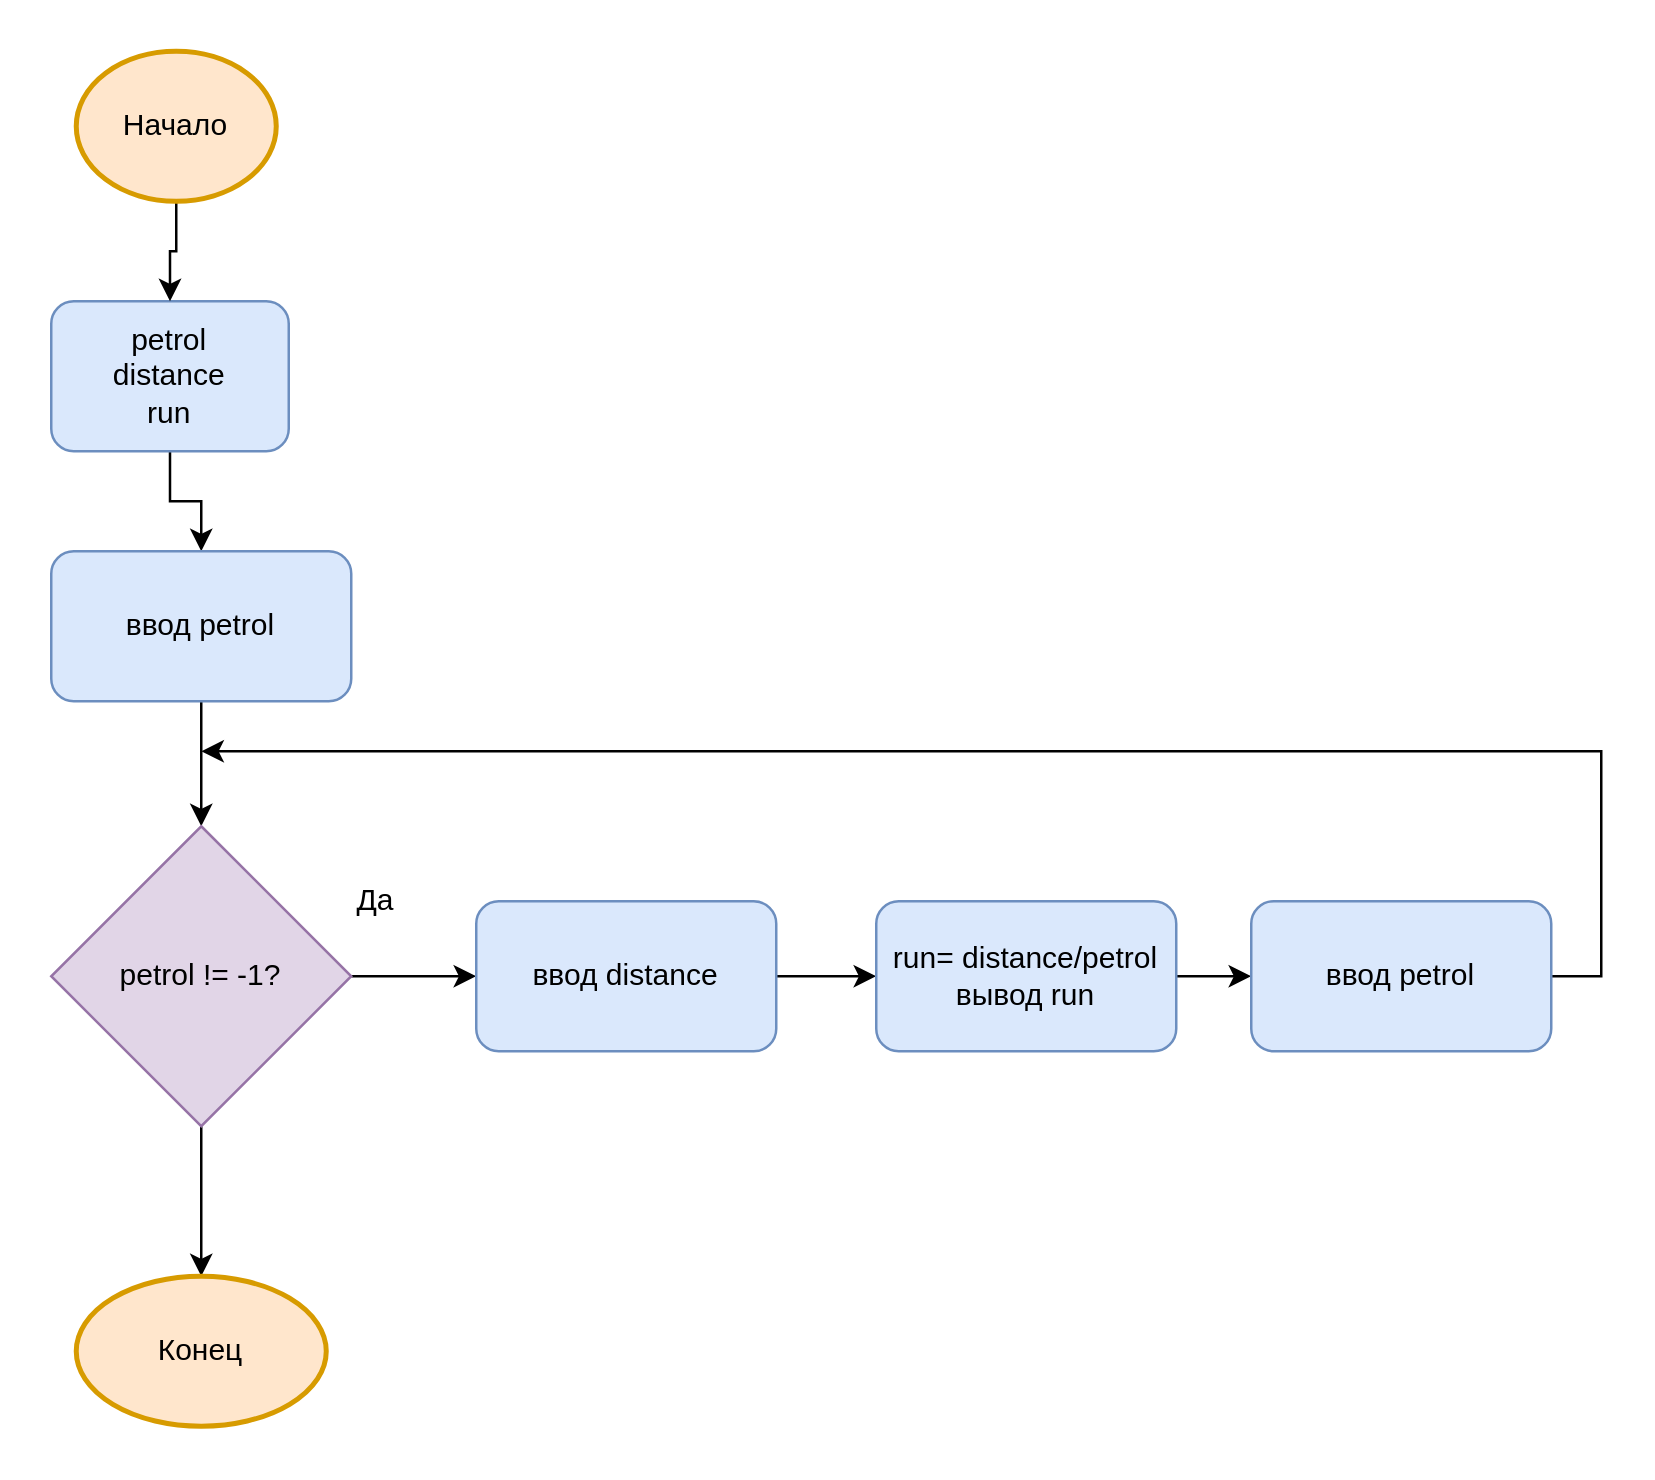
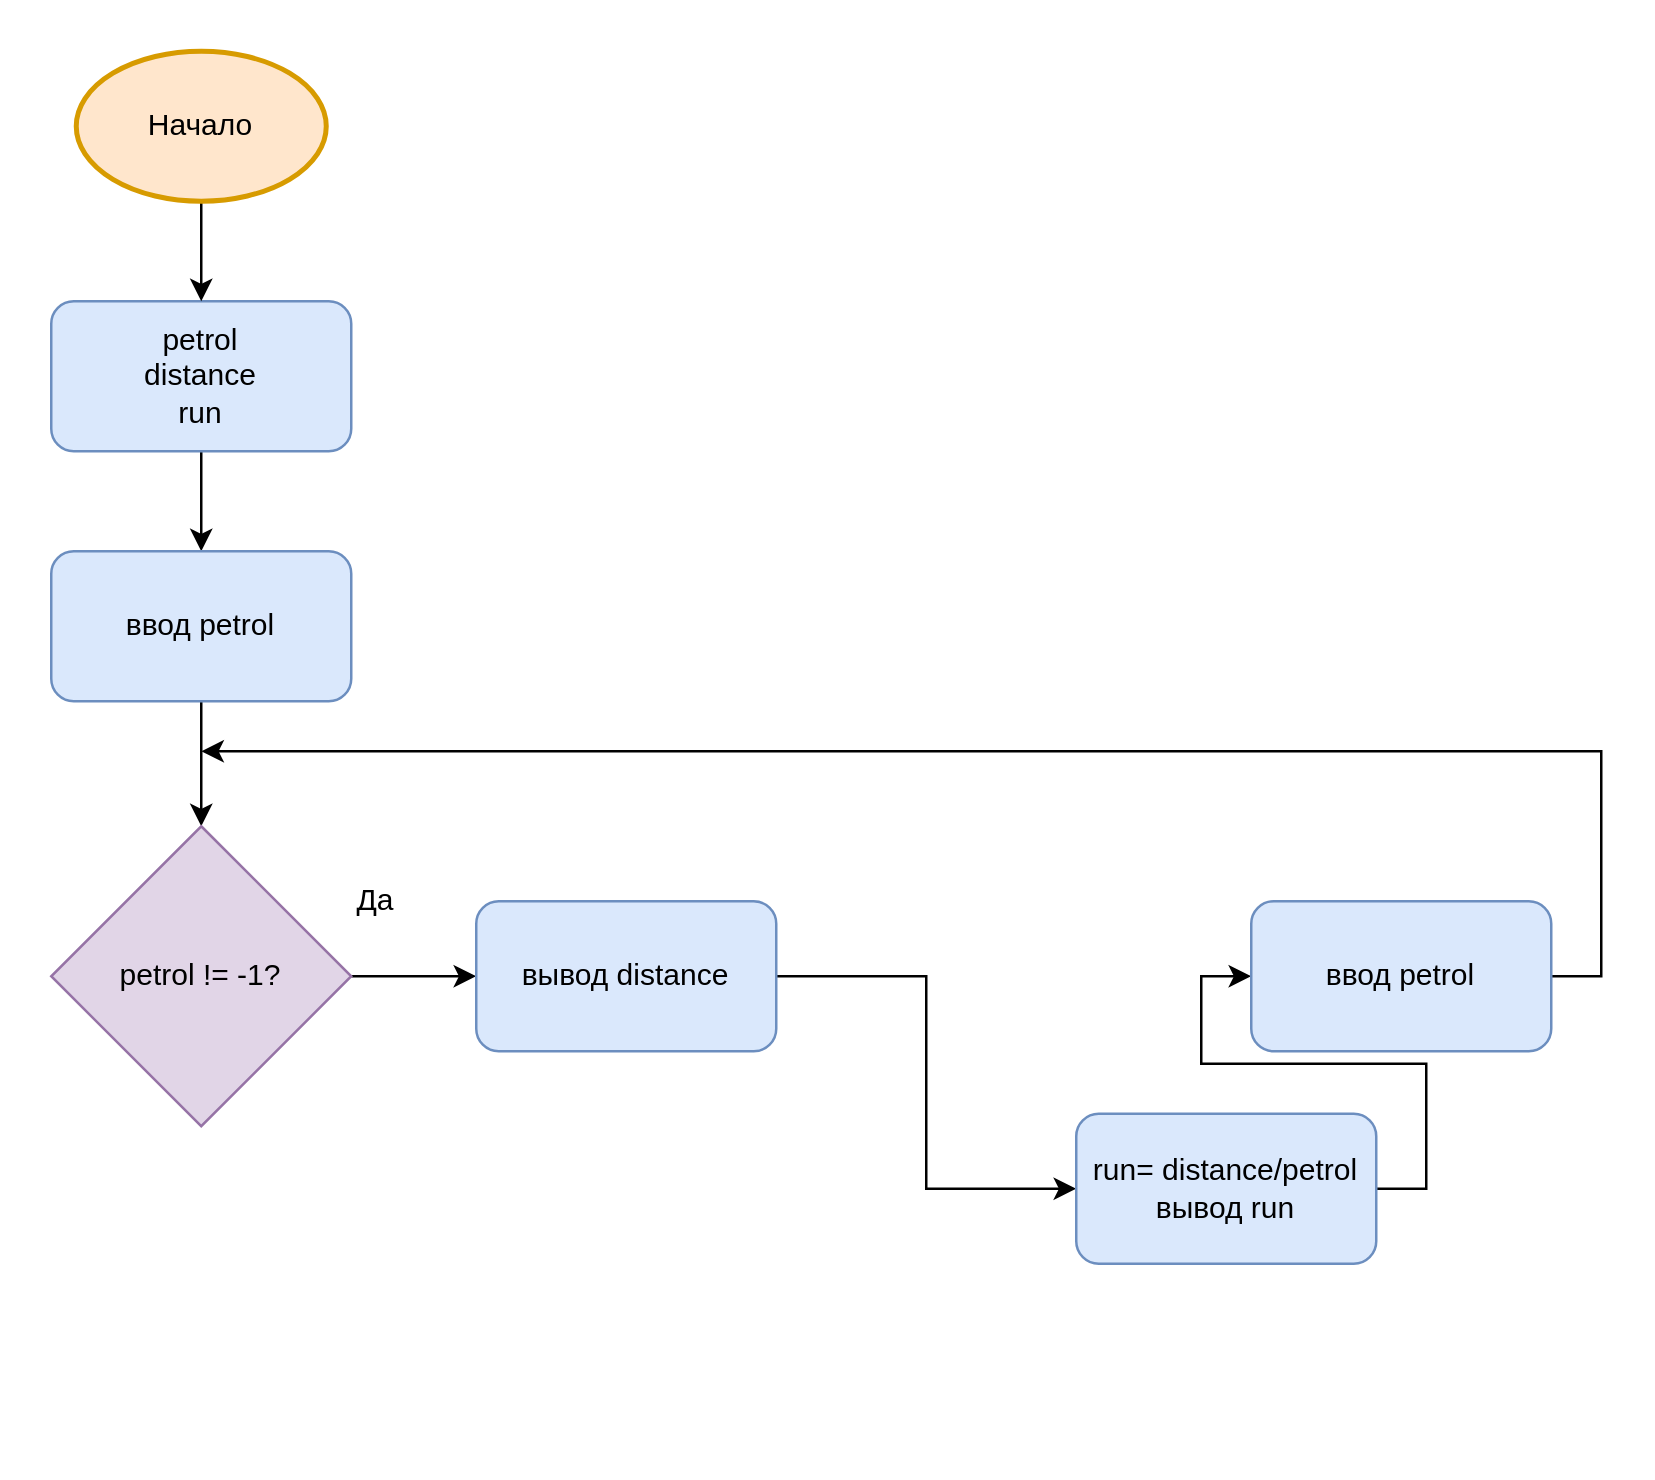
node "Начало": size 200x150 -> 250x150
node "petrol distance run": size 238x150 -> 300x150
node "ввод distance": label "ввод distance" -> "вывод distance"
node "run= distance/petrol вывод run": moved (1026, 976) -> (1226, 1189)
edge "petrol != -1?" -> "Конец": removed
node "Конец": removed
